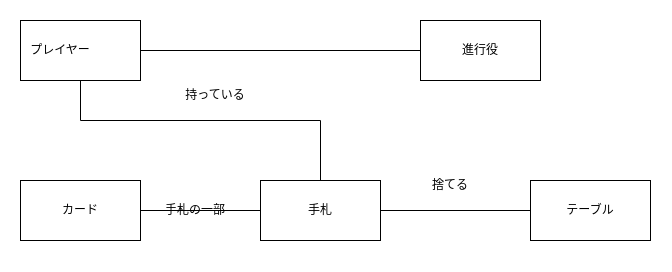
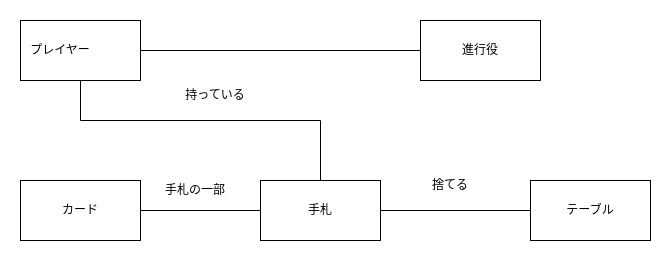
node "手札の一部": moved (196, 211) -> (196, 191)
